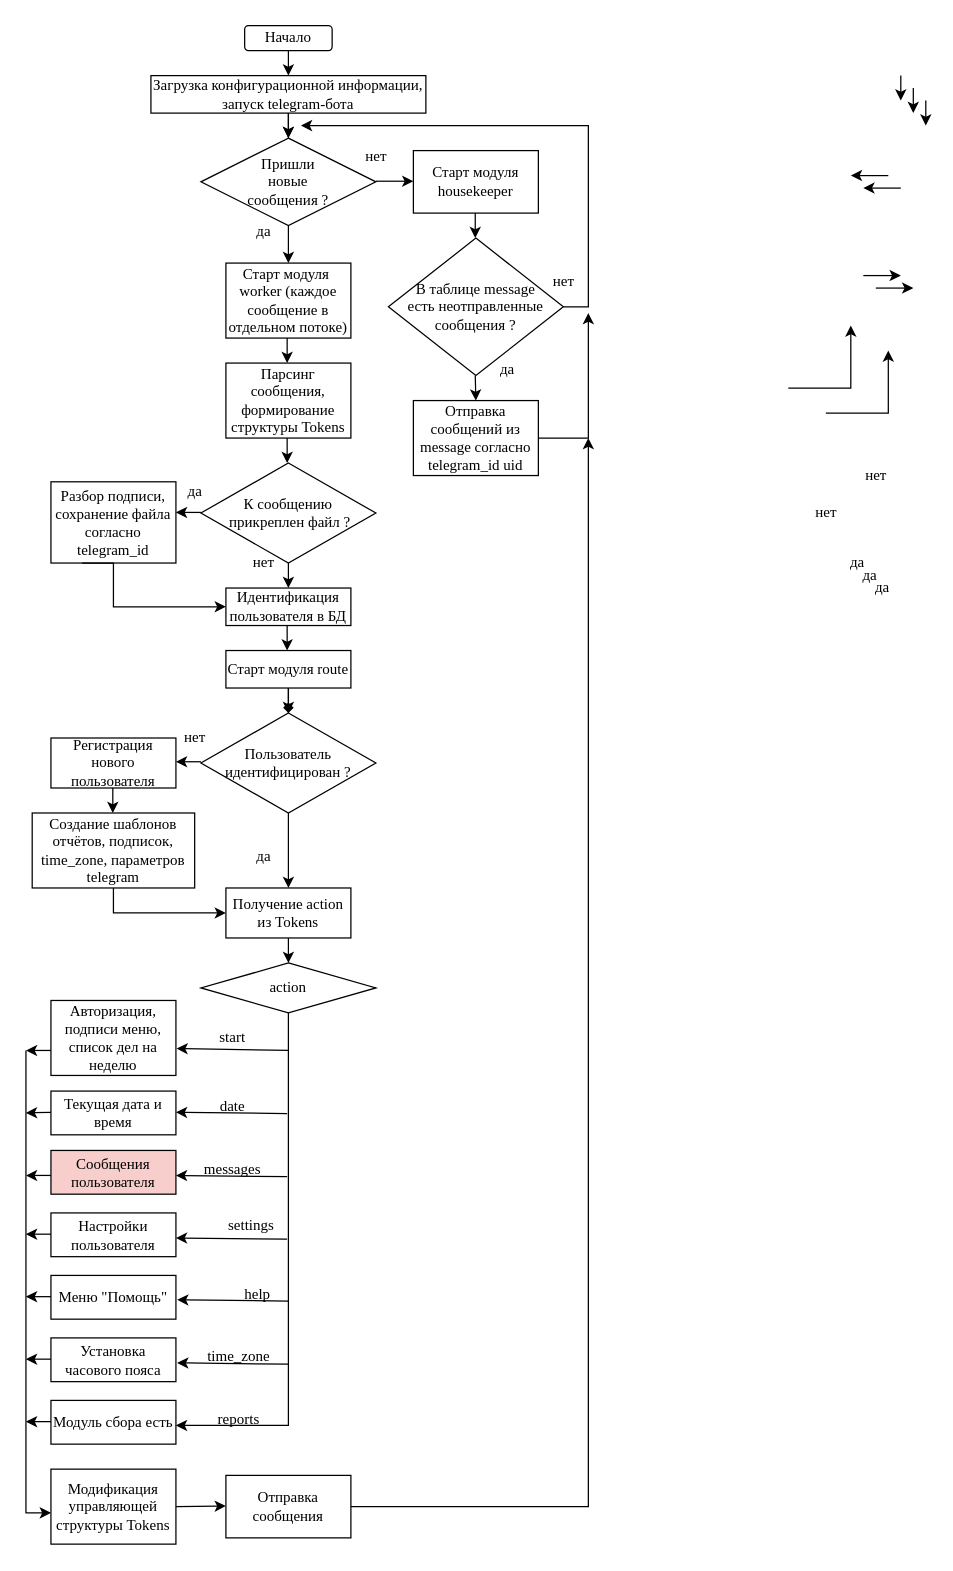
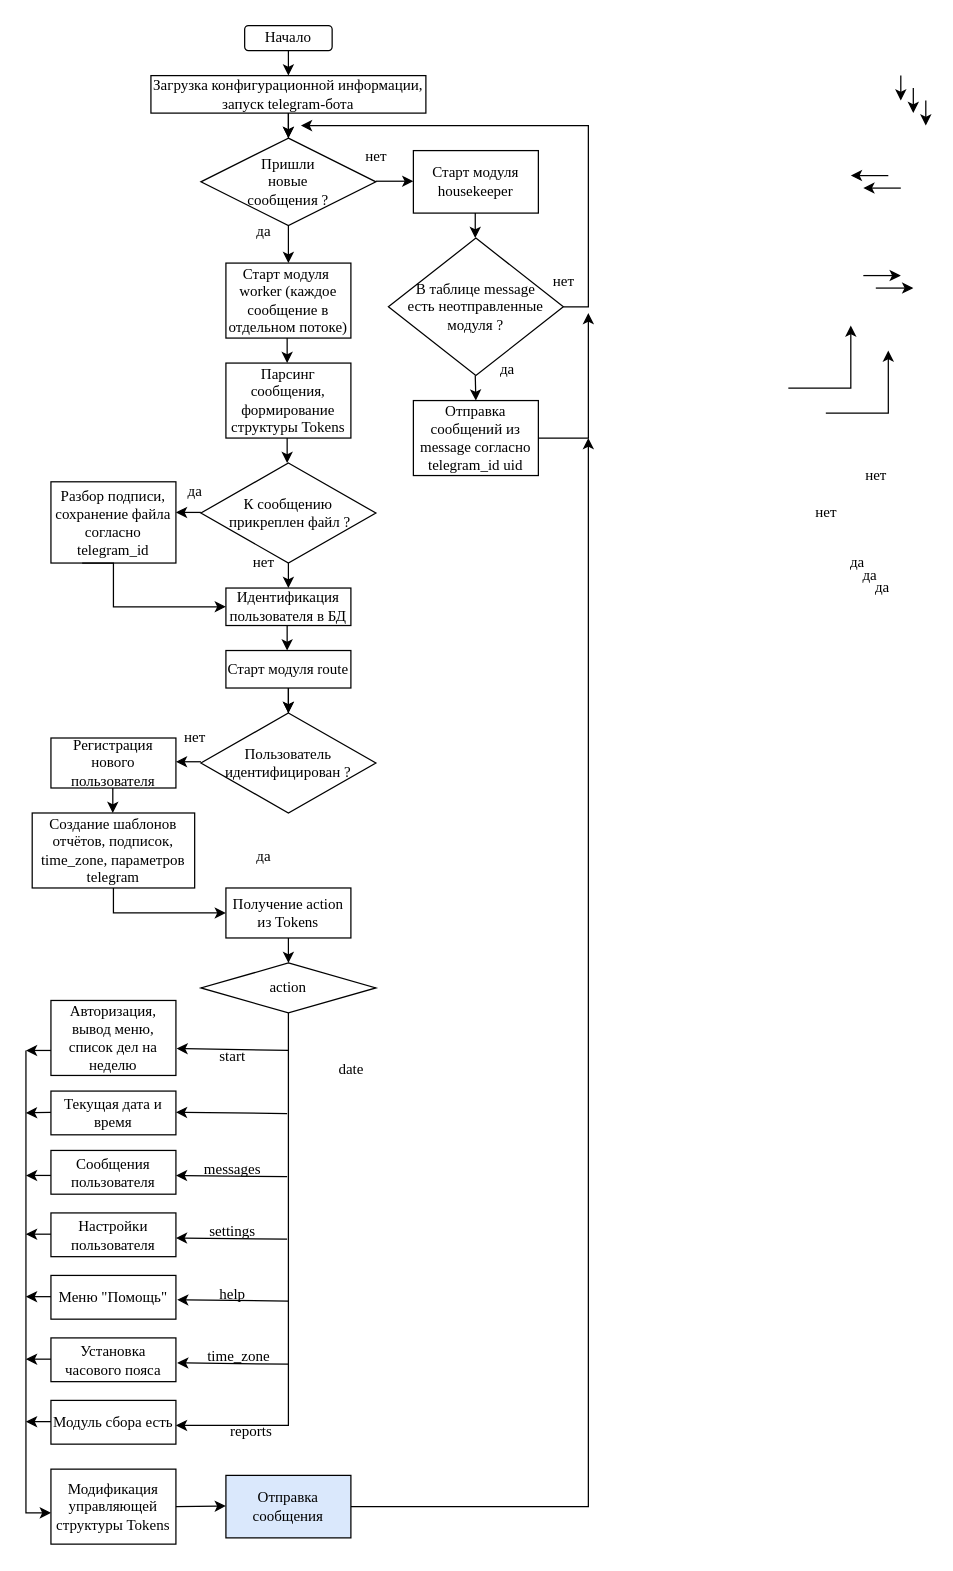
node "В таблице message есть неотправленные сообщения ?": label "В таблице message есть неотправленные сообщения ?" -> "В таблице message есть неотправленные модуля ?"
edge "Старт модуля route" -> "Пользователь идентифицирован ?": arrowhead diamond -> classic
edge "Пользователь идентифицирован ?" -> "Получение action из Tokens": removed
node "Авторизация, подписи меню, список дел на неделю": label "Авторизация, подписи меню, список дел на неделю" -> "Авторизация, вывод меню, список дел на неделю"
node "start": moved (232, 1038) -> (232, 1057)
node "date": moved (232, 1107) -> (351, 1069)
node "Сообщения пользователя": fillcolor #f8cecc -> #ffffff
node "settings": moved (251, 1226) -> (232, 1232)
node "help": moved (257, 1294) -> (232, 1294)
node "reports": moved (238, 1419) -> (251, 1432)
node "Отправка сообщения": fillcolor #ffffff -> #dae8fc
